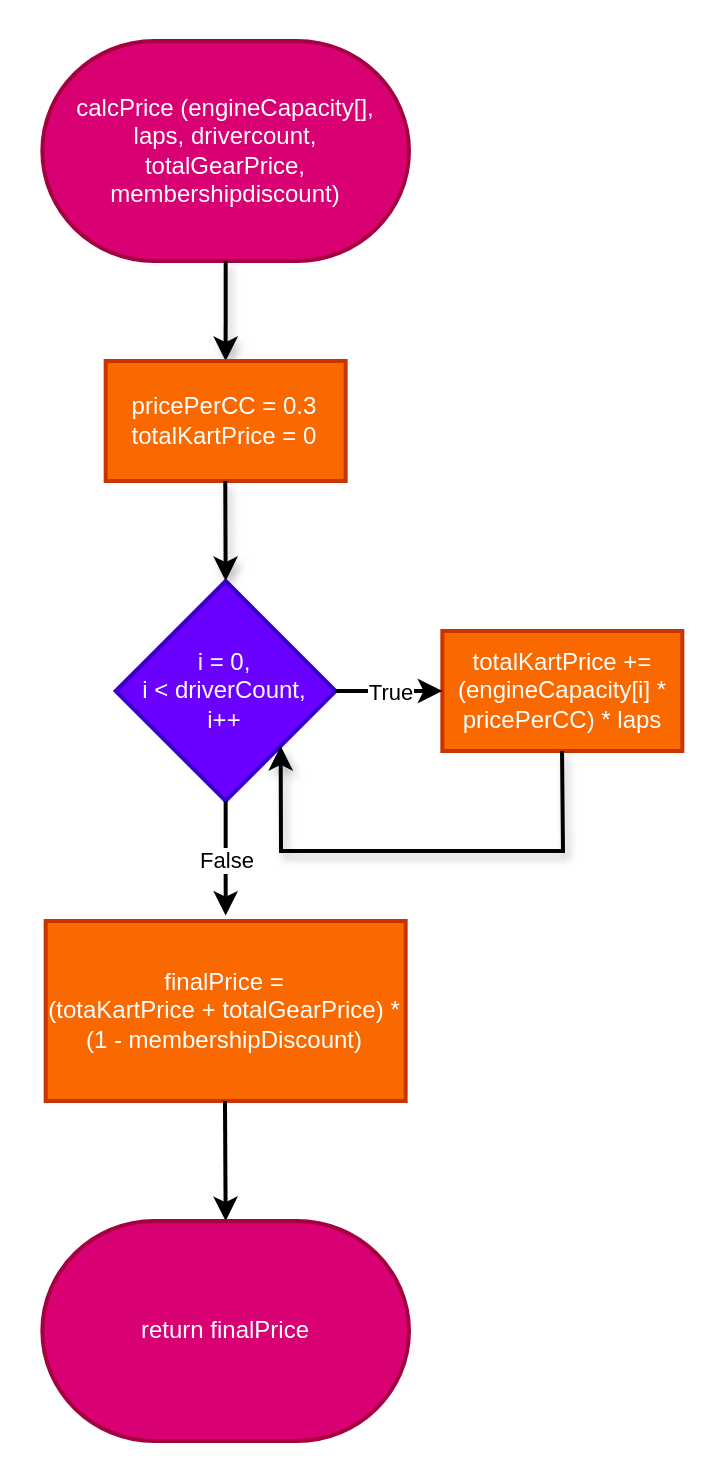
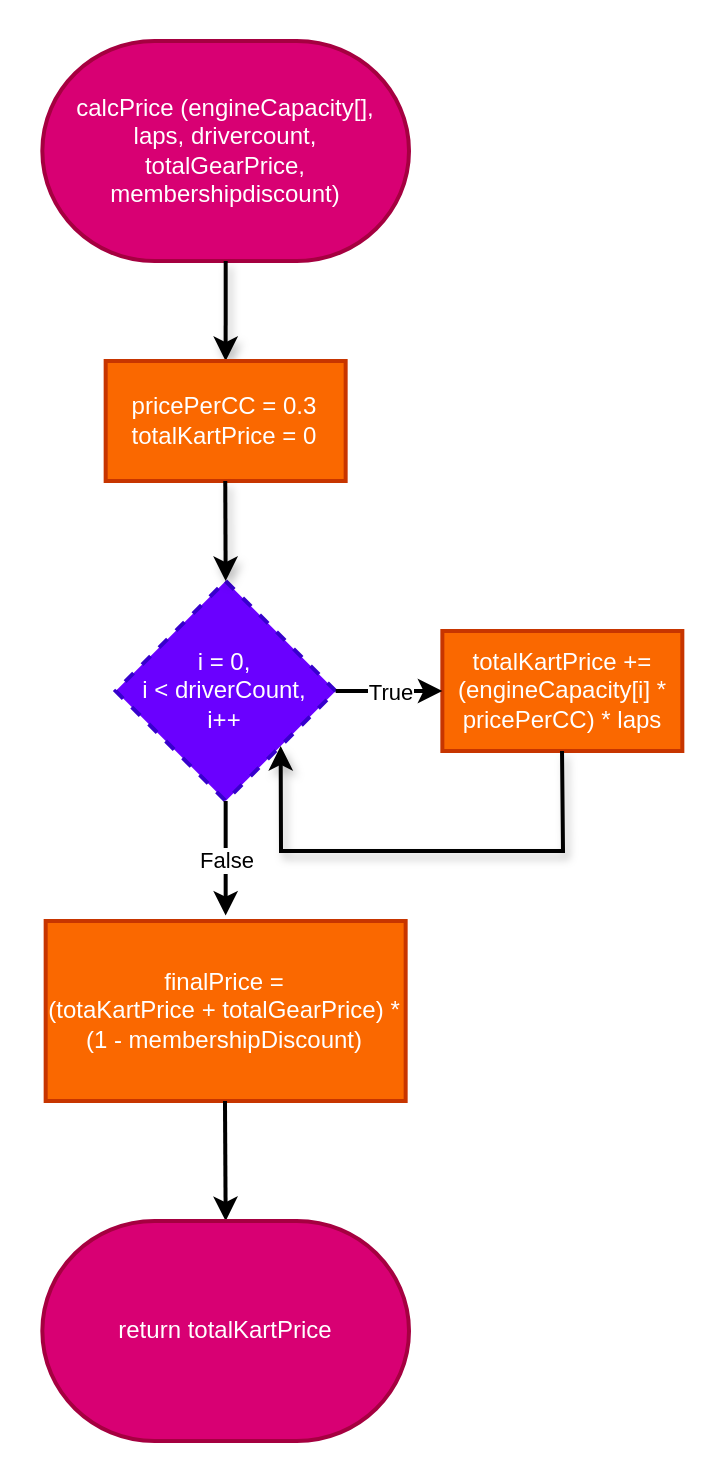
node "i = 0, i < driverCount, i++": style solid -> dashed
node "return finalPrice": label "return finalPrice" -> "return totalKartPrice"
